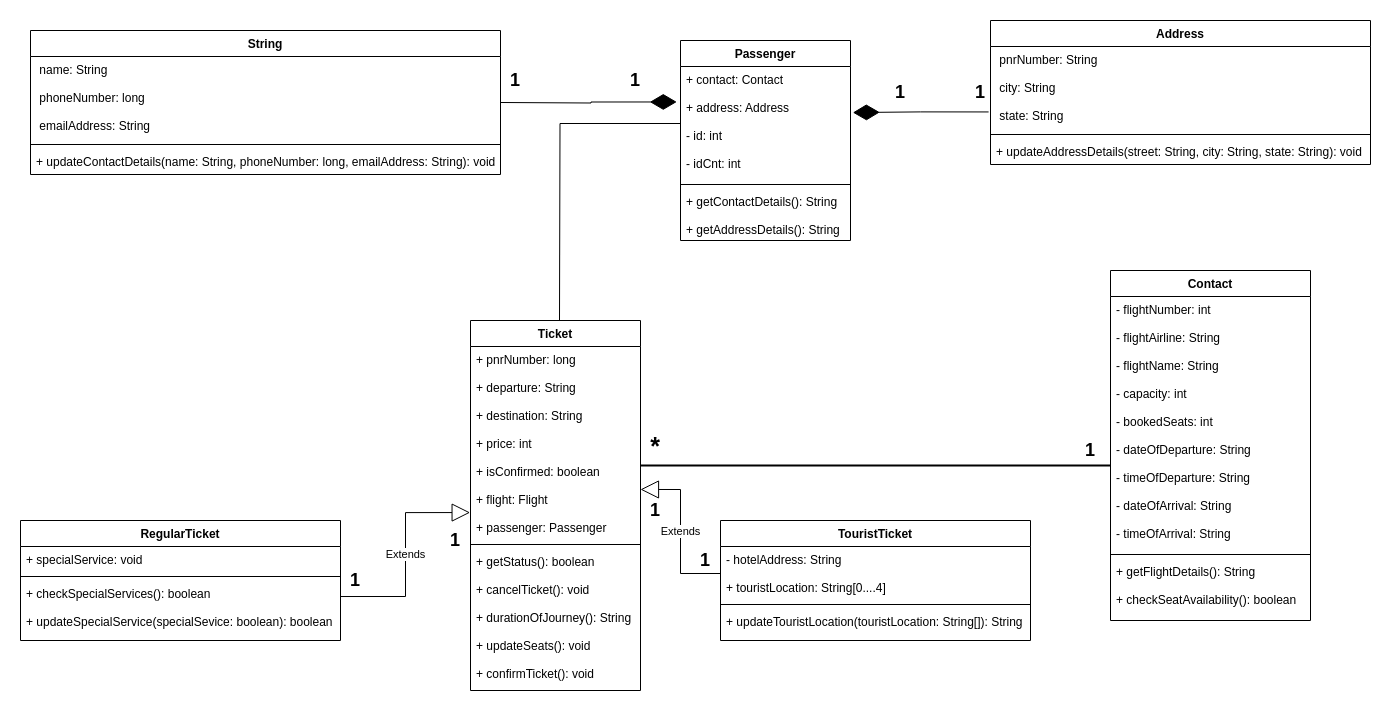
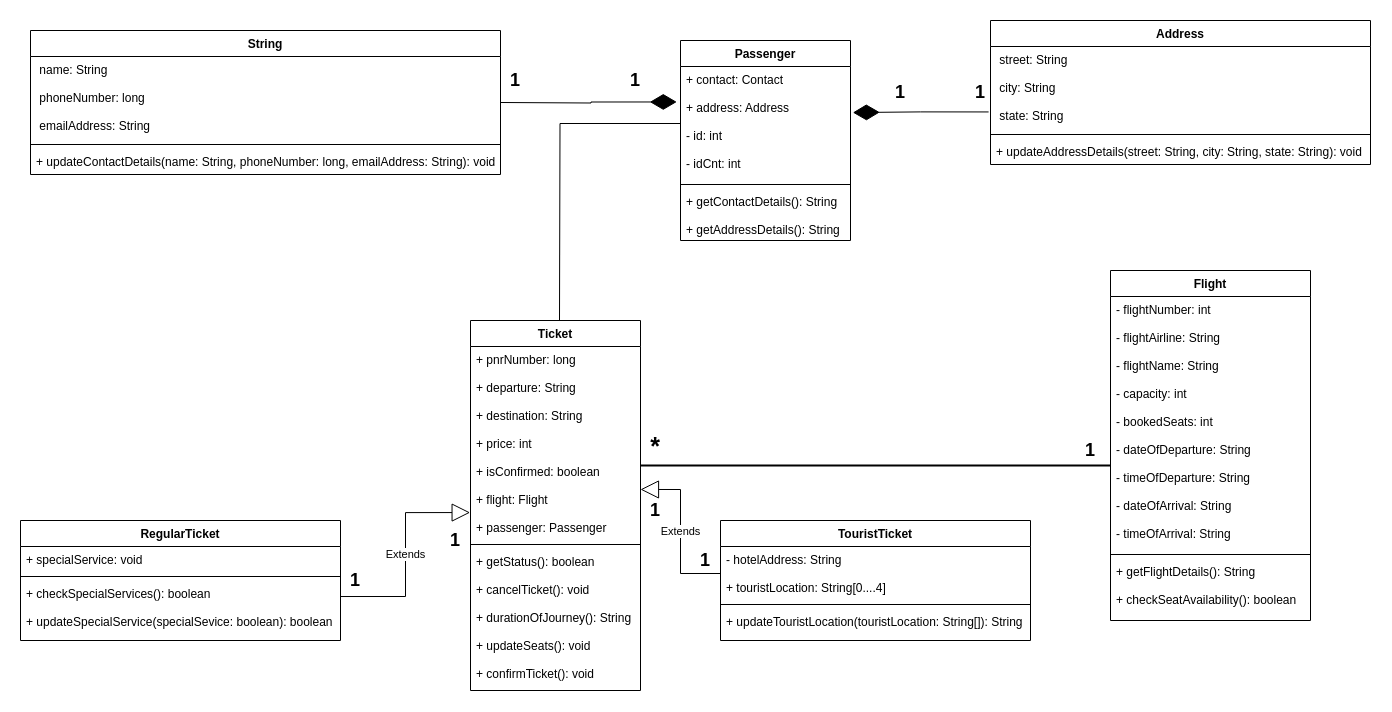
node "pnrNumber: String city: String state: String": label "pnrNumber: String city: String state: String" -> "street: String city: String state: String"
node "Contact": label "Contact" -> "Flight"
